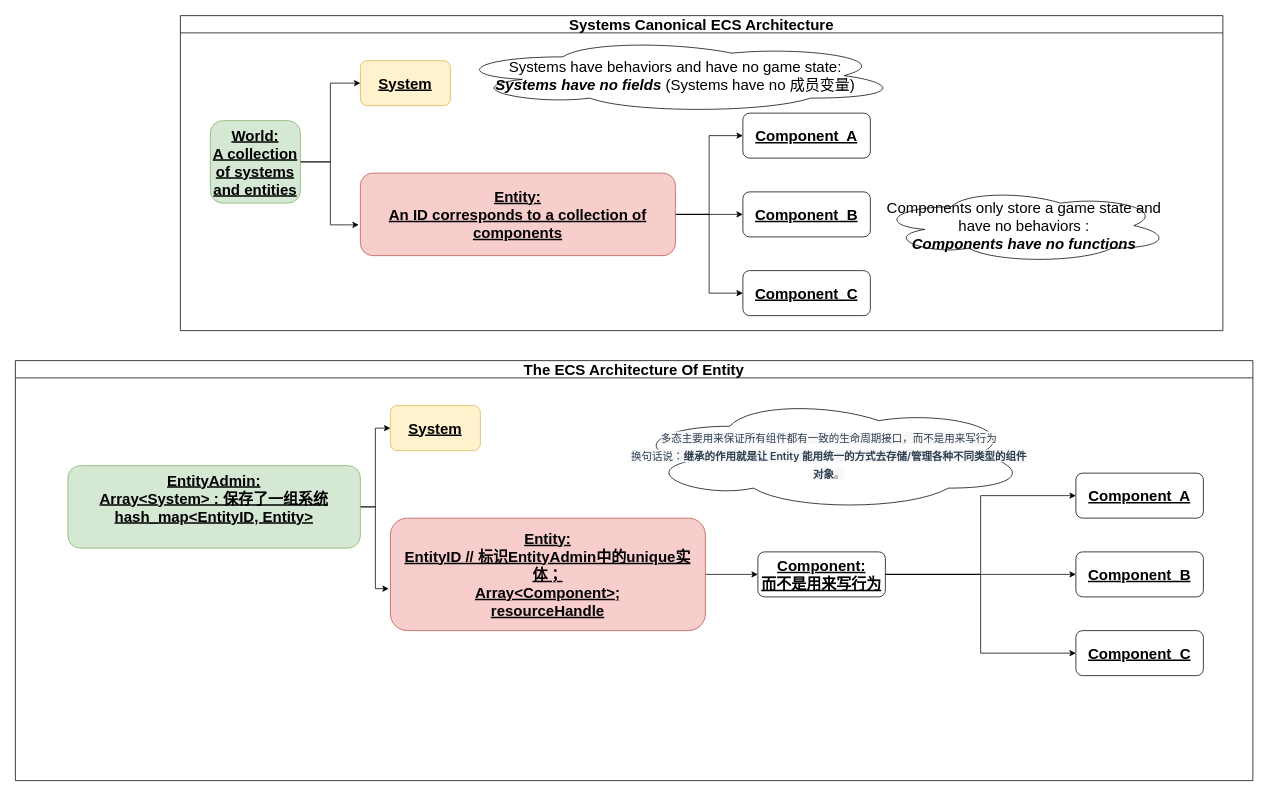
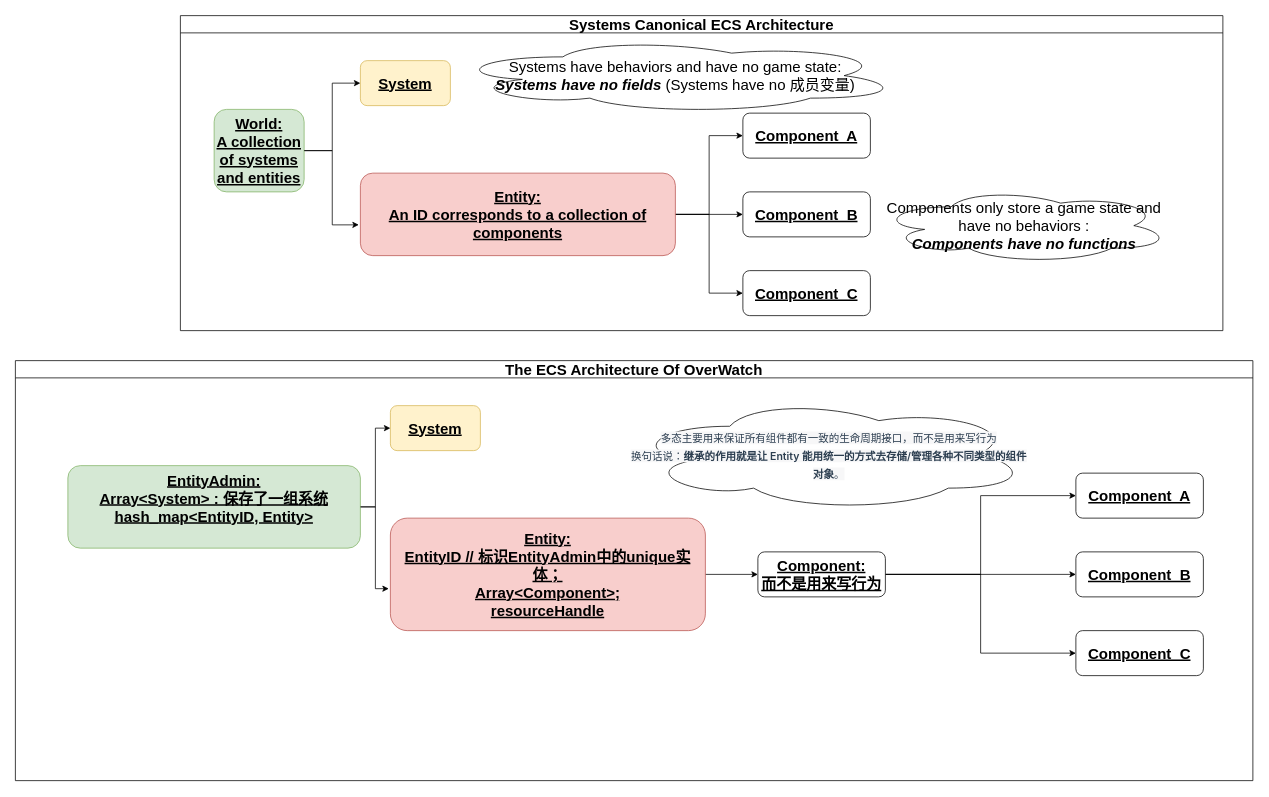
node "World: A collection of systems and entities": moved (255, 162) -> (259, 150)
node "The ECS Architecture Of Entity": label "The ECS Architecture Of Entity" -> "The ECS Architecture Of OverWatch"
